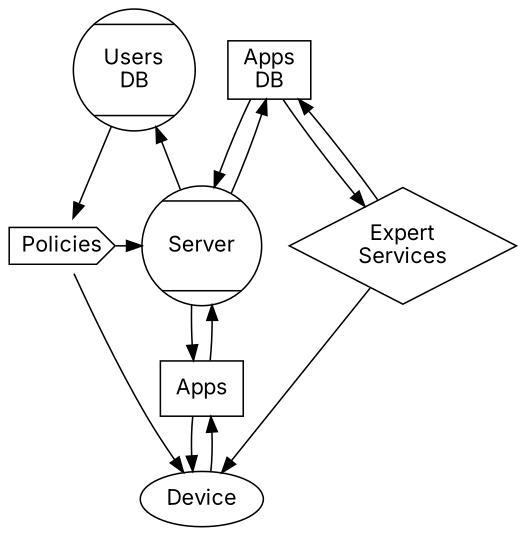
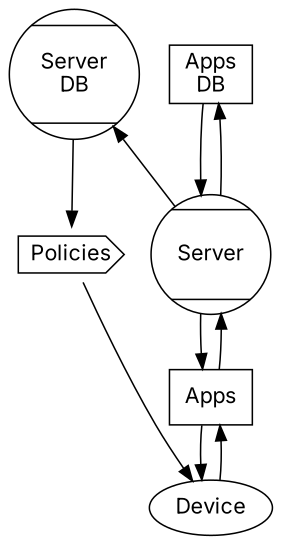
node "Users DB": label "Users DB" -> "Server DB"
edge "Policies" -> "Server": removed
node "Expert Services": removed
